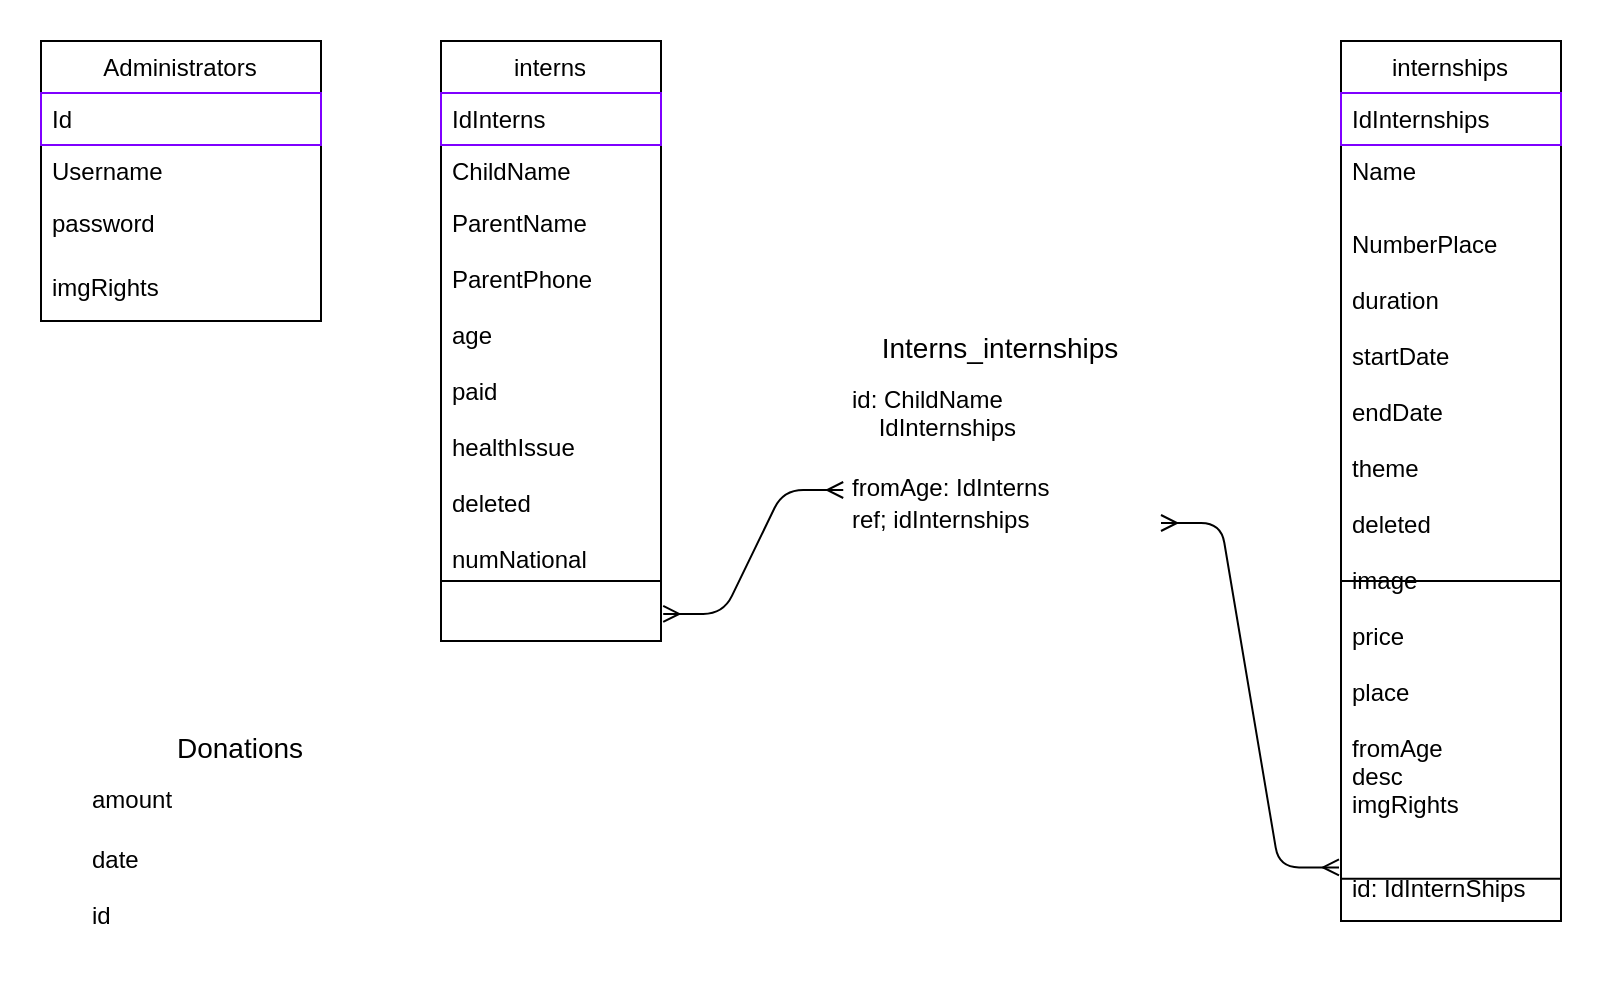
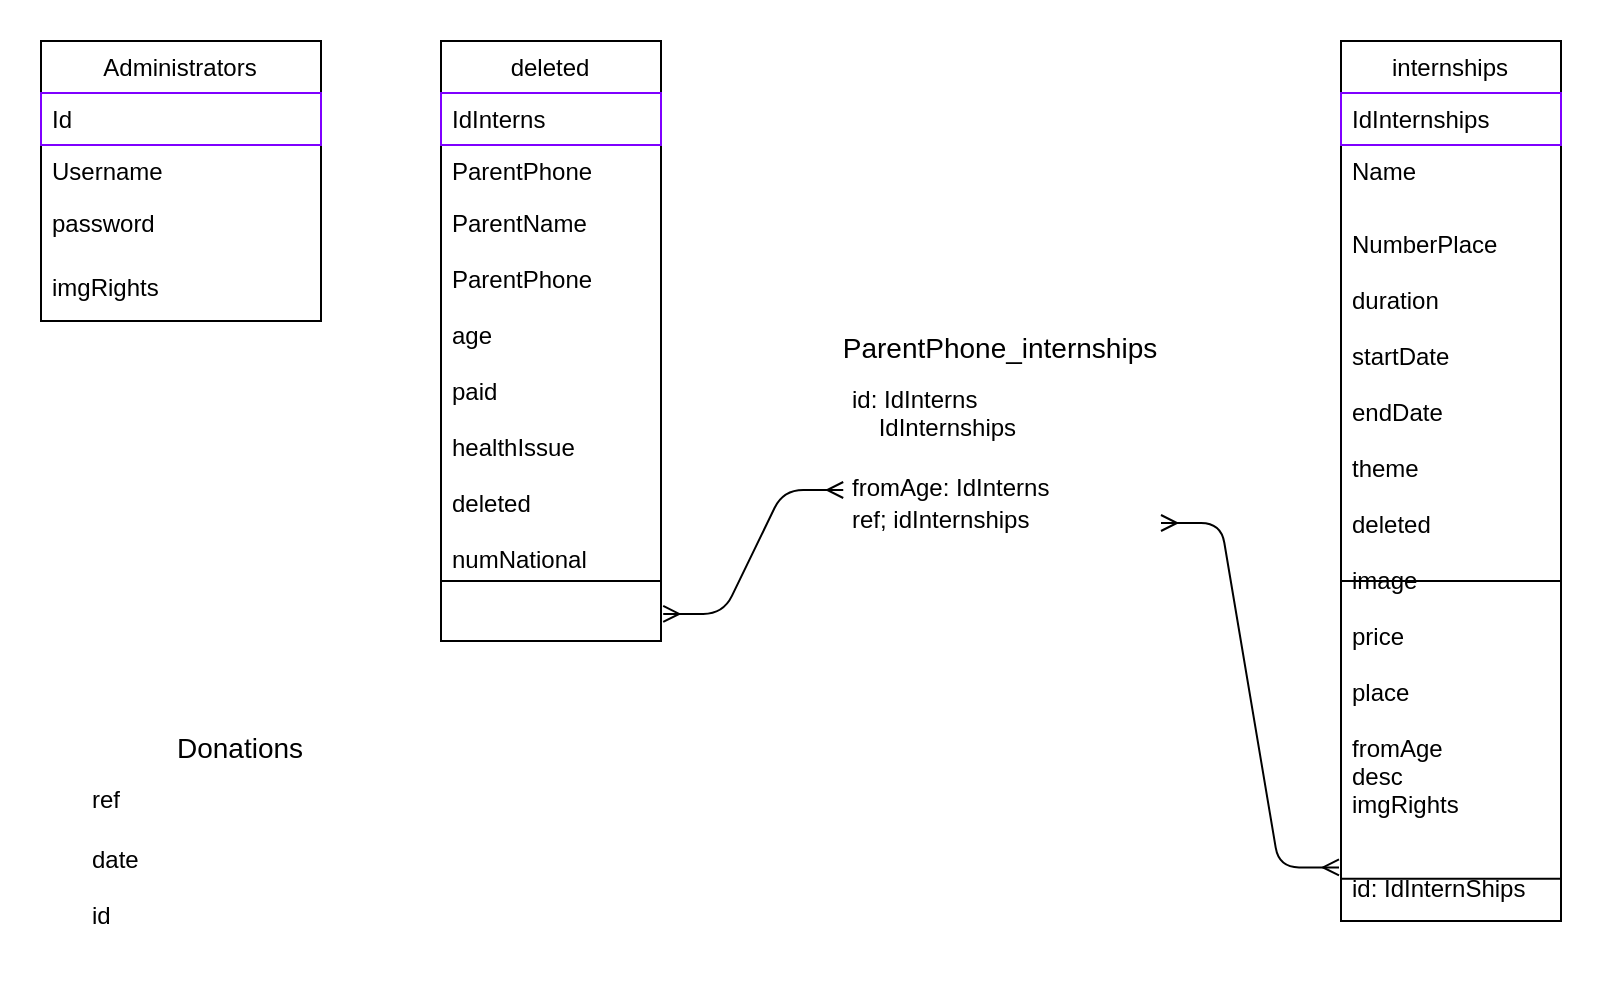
node "interns": label "interns" -> "deleted"
node "ChildName": label "ChildName" -> "ParentPhone"
node "Interns_internships": label "Interns_internships" -> "ParentPhone_internships"
node "id: ChildName IdInternships": label "id: ChildName IdInternships" -> "id: IdInterns IdInternships"
node "amount": label "amount" -> "ref"
